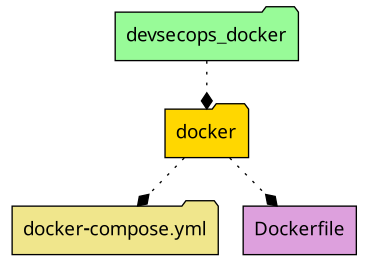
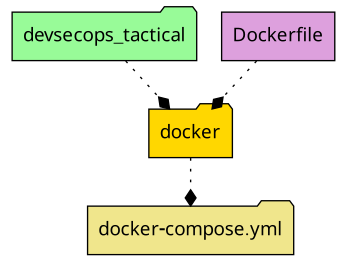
node "devsecops_docker": label "devsecops_docker" -> "devsecops_tactical"
edge "docker" -> "Dockerfile": reversed
